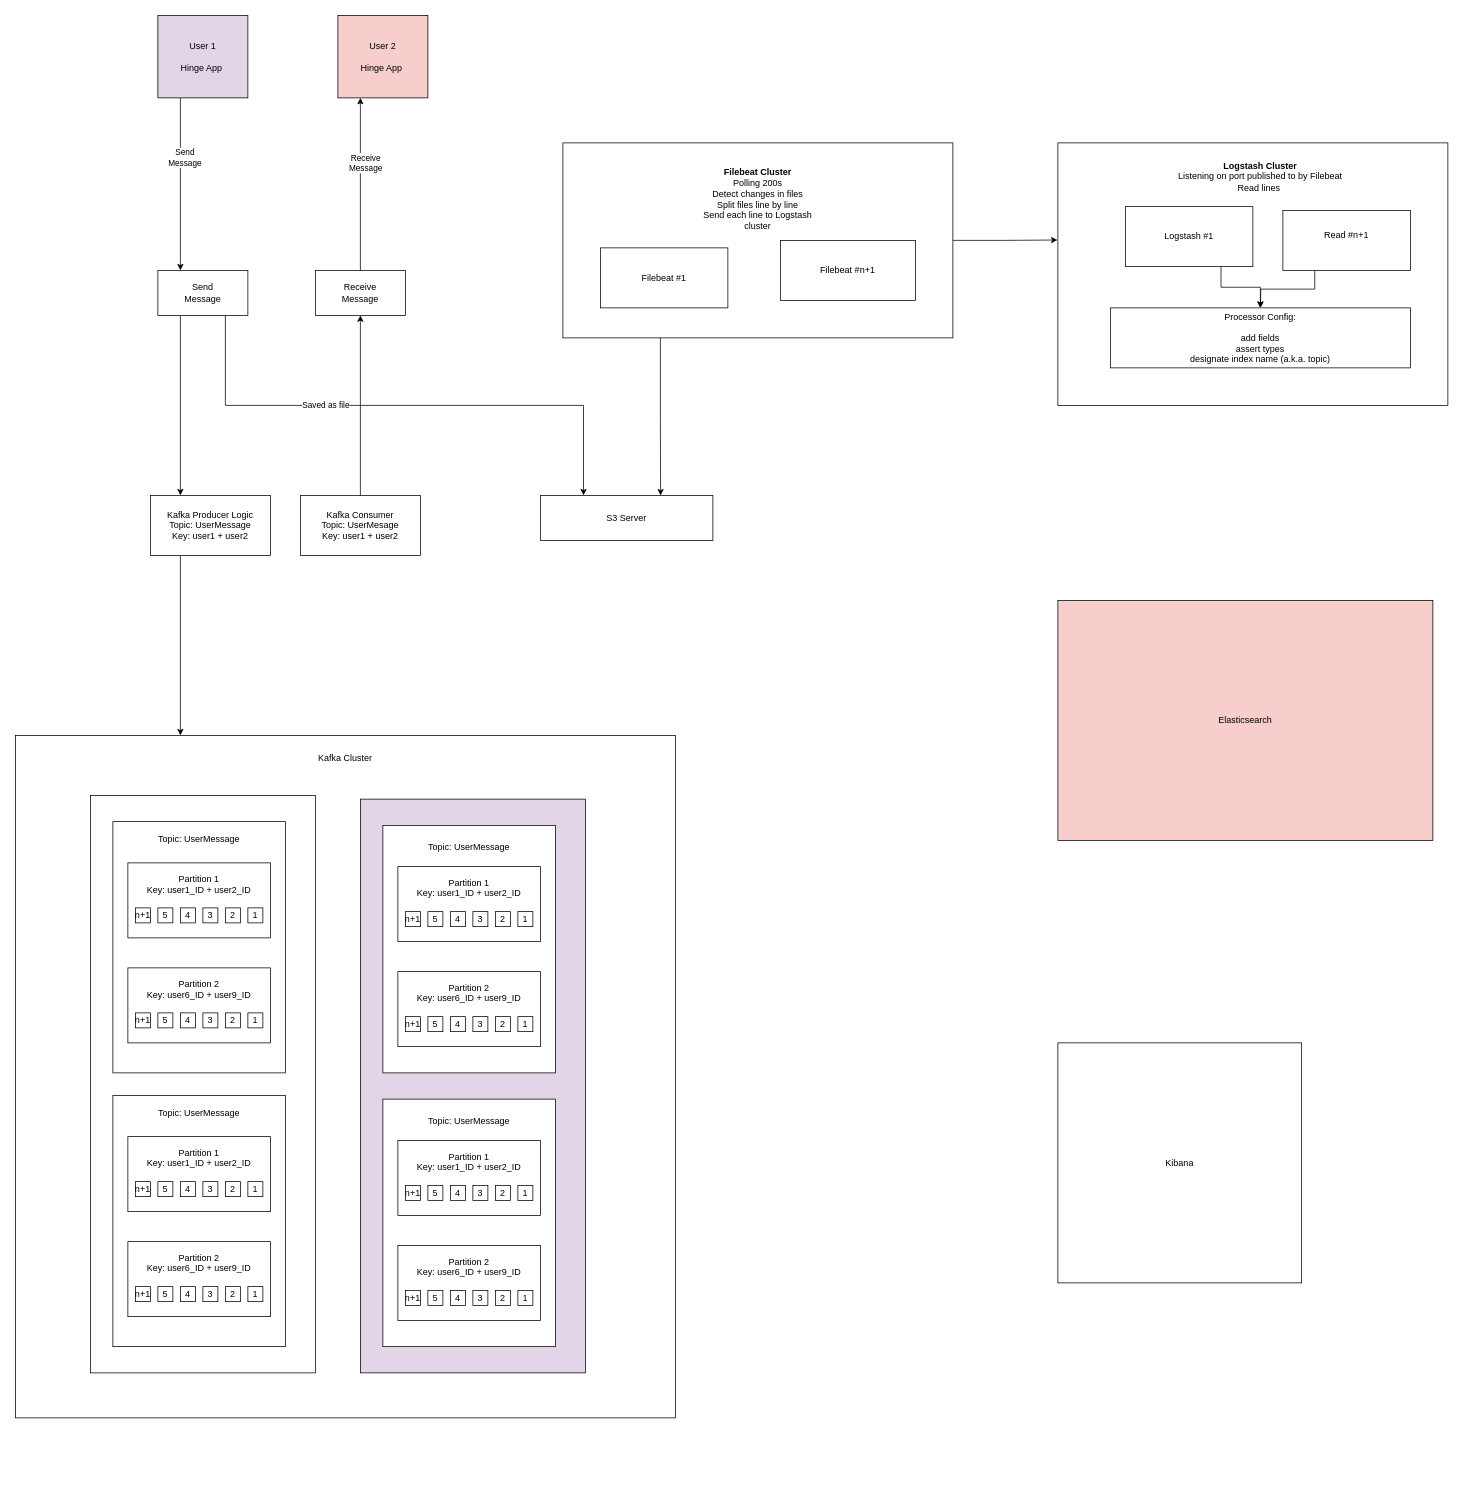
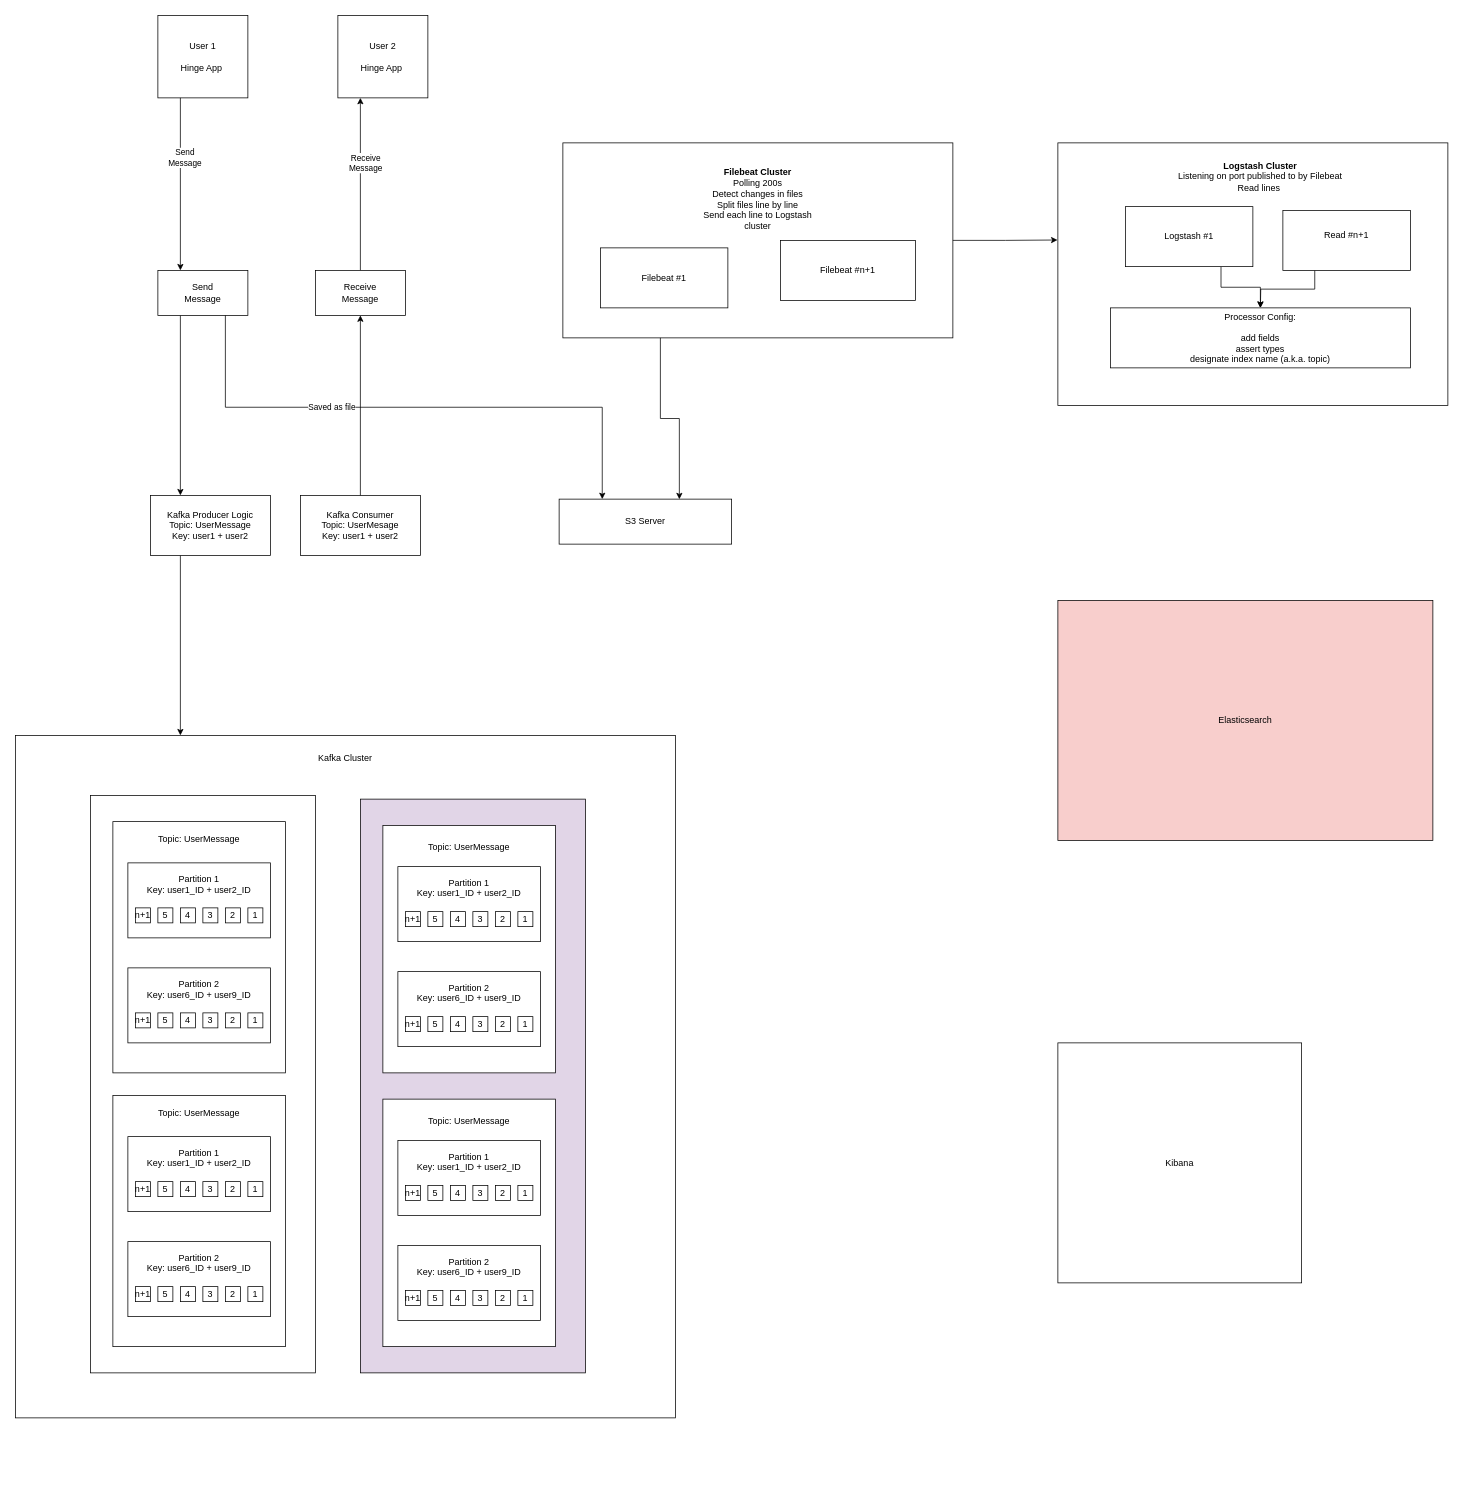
node "User 1 Hinge App": fillcolor #e1d5e7 -> #ffffff
node "User 2 Hinge App": fillcolor #f8cecc -> #ffffff
node "S3 Server": moved (627, 518) -> (645, 522)
